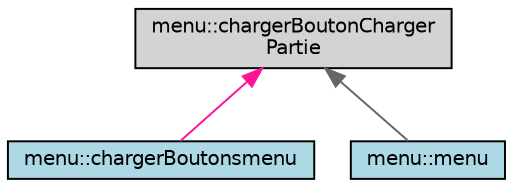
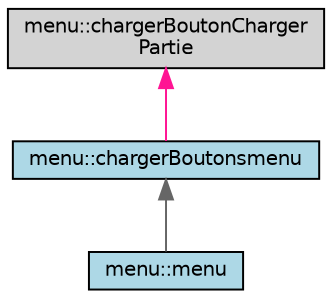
edge "menu::menu" -> "menu::chargerBoutonCharger Partie": now "menu::menu" -> "menu::chargerBoutonsmenu"
